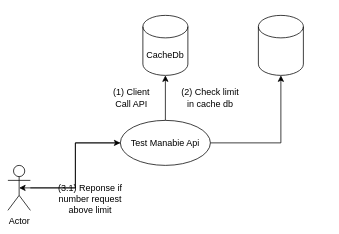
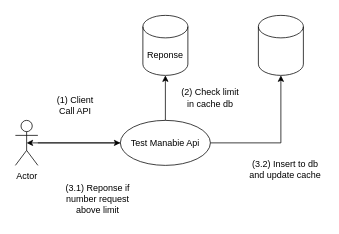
node "CacheDb": label "CacheDb" -> "Reponse"
node "(1) Client Call API": moved (132, 98) -> (75, 105)
node "(3.2) Insert to db and update cache": added
node "Actor": moved (19, 188) -> (27, 143)
node "(3.1) Reponse if number request above limit": moved (90, 199) -> (98, 199)
